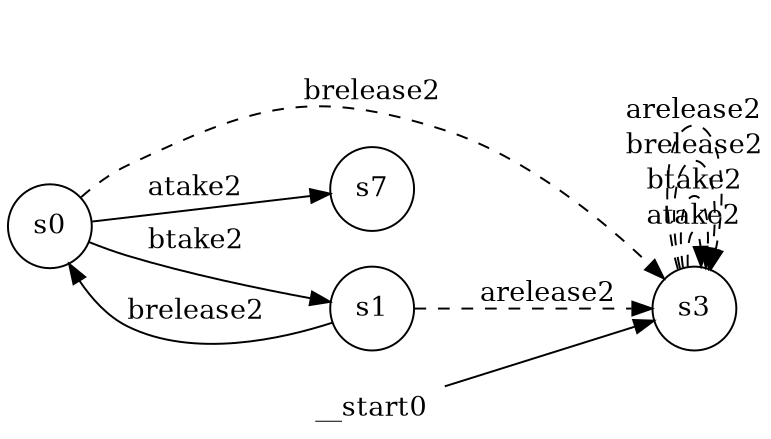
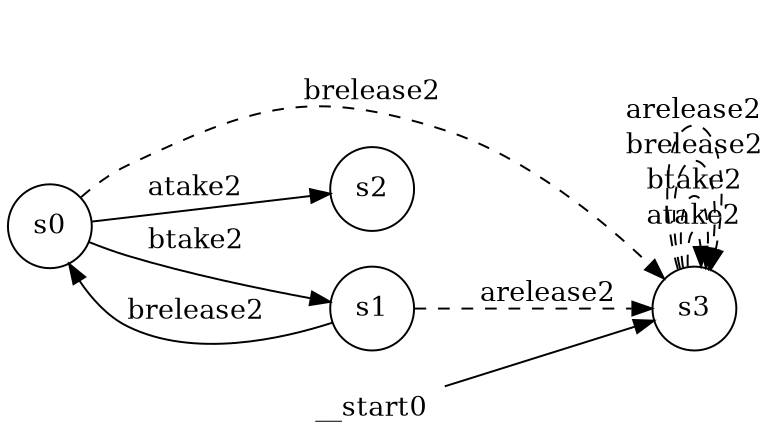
node "s7": label "s7" -> "s2"
